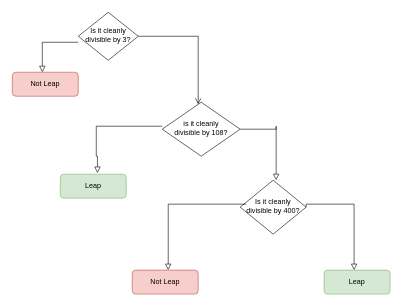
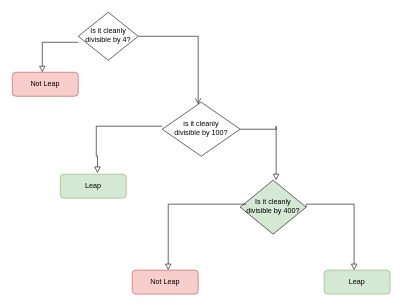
node "Is it cleanly divisible by 3?": label "Is it cleanly divisible by 3?" -> "Is it cleanly divisible by 4?"
node "is it cleanly divisible by 108?": label "is it cleanly divisible by 108?" -> "is it cleanly divisible by 100?"
node "Is it cleanly divisible by 400?": fillcolor #ffffff -> #d5e8d4
